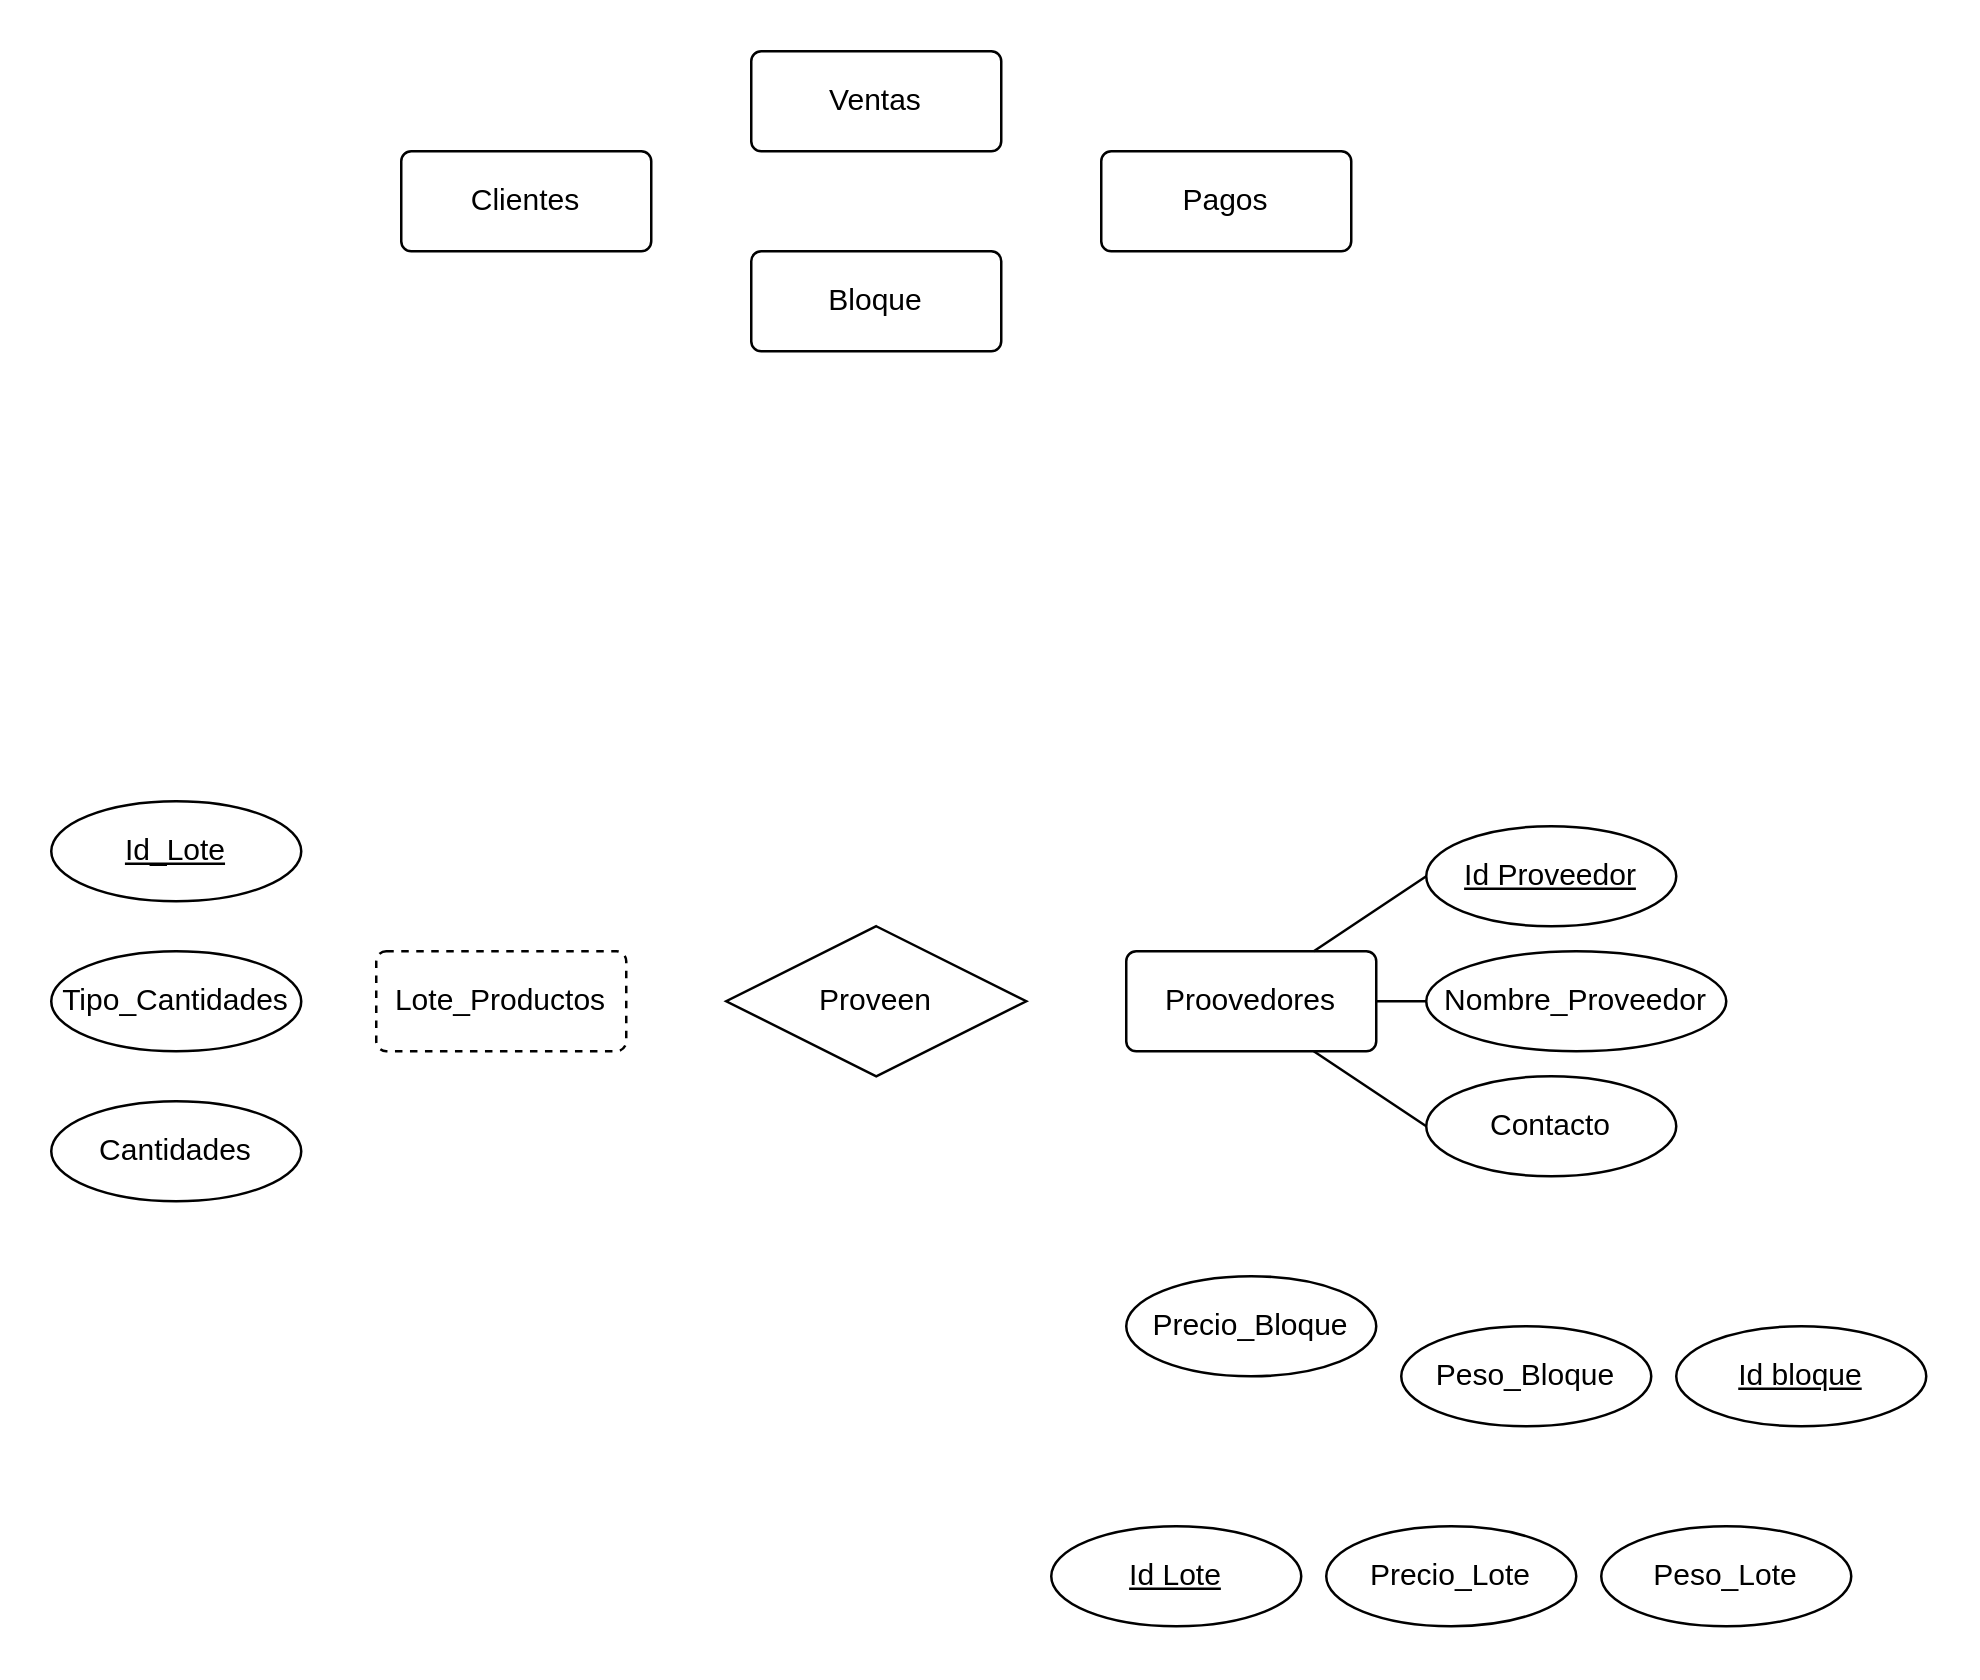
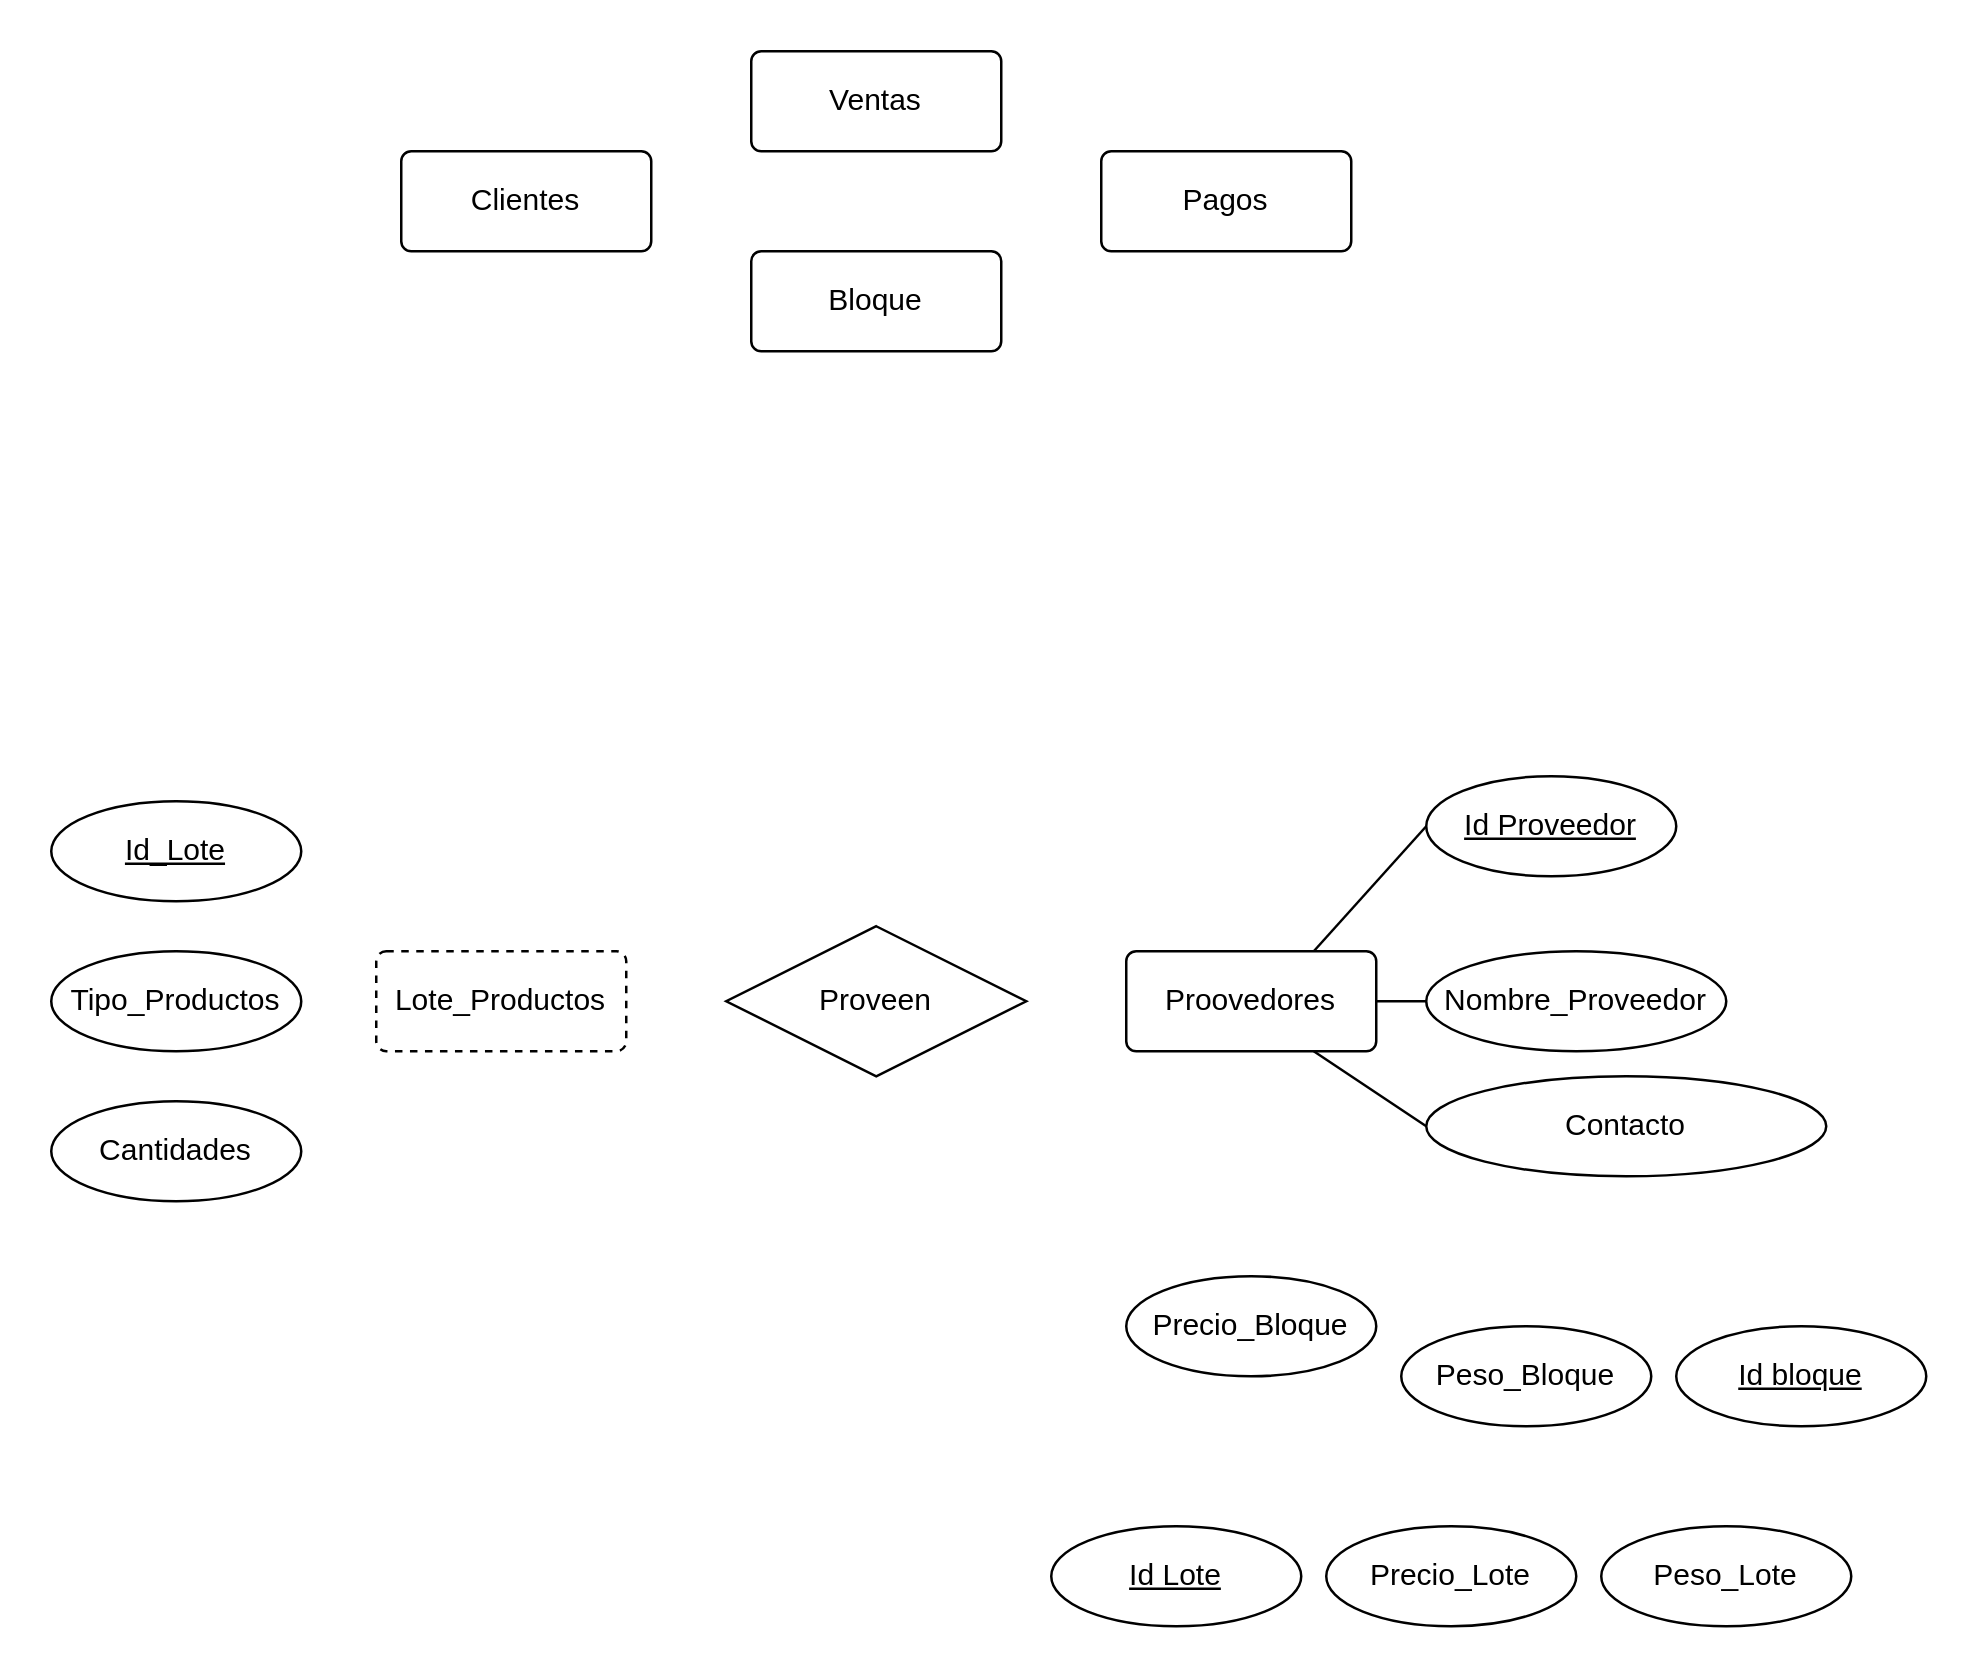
node "Id Proveedor": moved (1551, 876) -> (1551, 826)
node "Tipo_Cantidades": label "Tipo_Cantidades" -> "Tipo_Productos"
node "Contacto": size 250x100 -> 400x100
